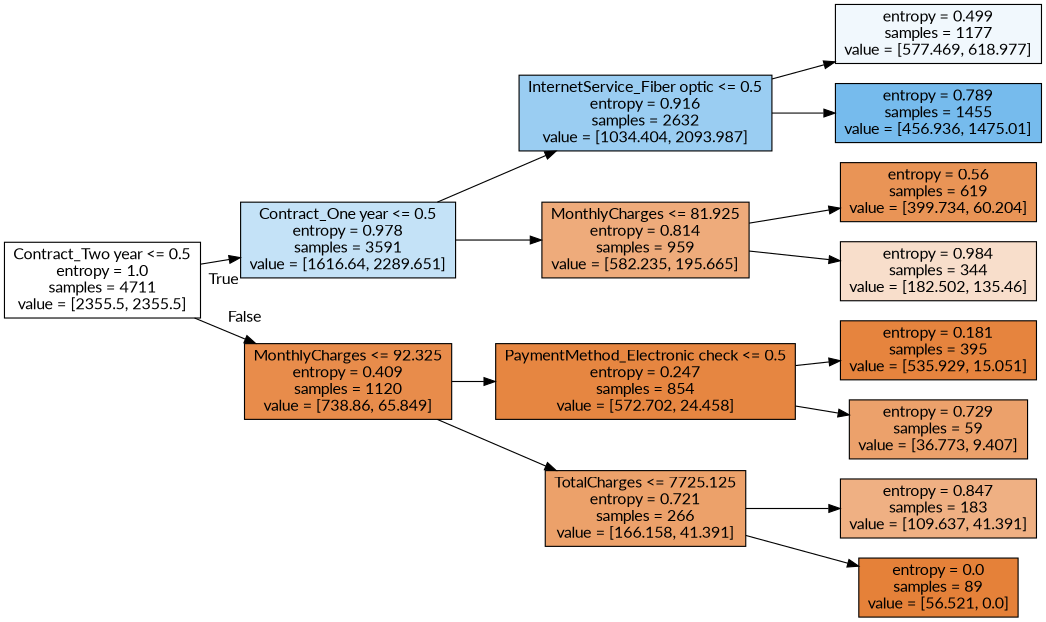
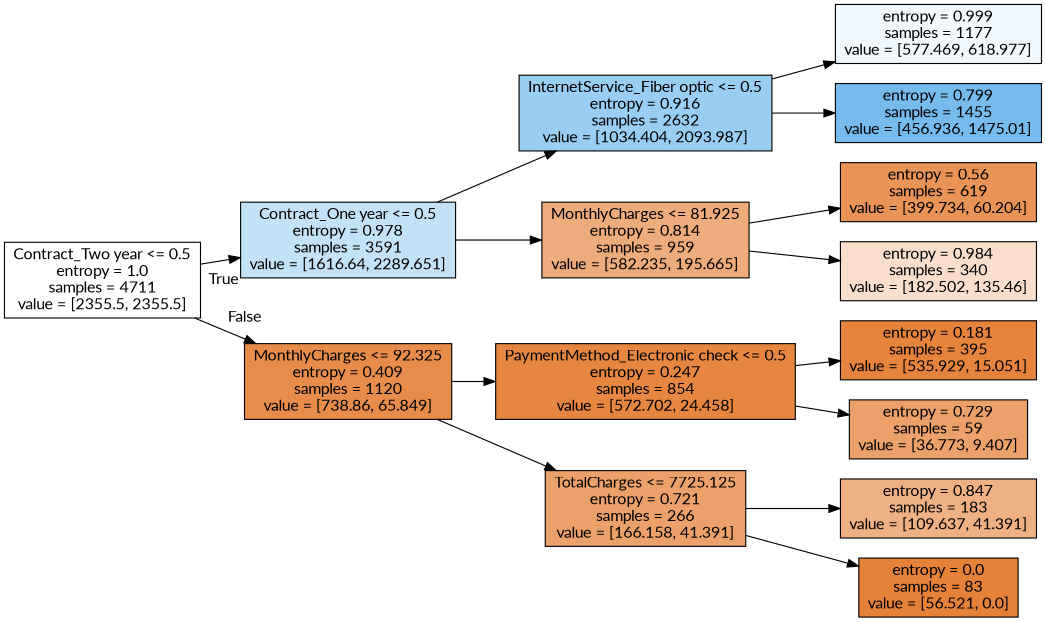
node "entropy = 0.499 samples = 1177 value = [577.469, 618.977]": label "entropy = 0.499 samples = 1177 value = [577.469, 618.977]" -> "entropy = 0.999 samples = 1177 value = [577.469, 618.977]"
node "entropy = 0.789 samples = 1455 value = [456.936, 1475.01]": label "entropy = 0.789 samples = 1455 value = [456.936, 1475.01]" -> "entropy = 0.799 samples = 1455 value = [456.936, 1475.01]"
node "entropy = 0.984 samples = 344 value = [182.502, 135.46]": label "entropy = 0.984 samples = 344 value = [182.502, 135.46]" -> "entropy = 0.984 samples = 340 value = [182.502, 135.46]"
node "entropy = 0.0 samples = 89 value = [56.521, 0.0]": label "entropy = 0.0 samples = 89 value = [56.521, 0.0]" -> "entropy = 0.0 samples = 83 value = [56.521, 0.0]"
